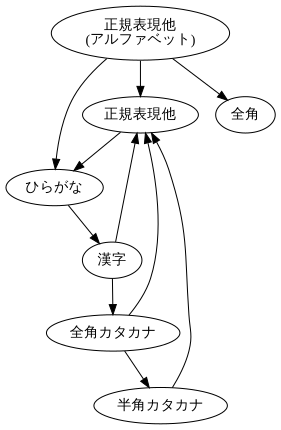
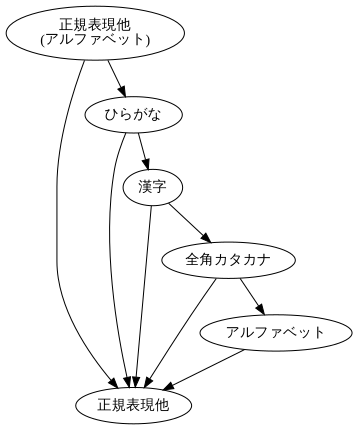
node "全角": removed
edge "正規表現他" -> "ひらがな": reversed
node "半角カタカナ": label "半角カタカナ" -> "アルファベット"
